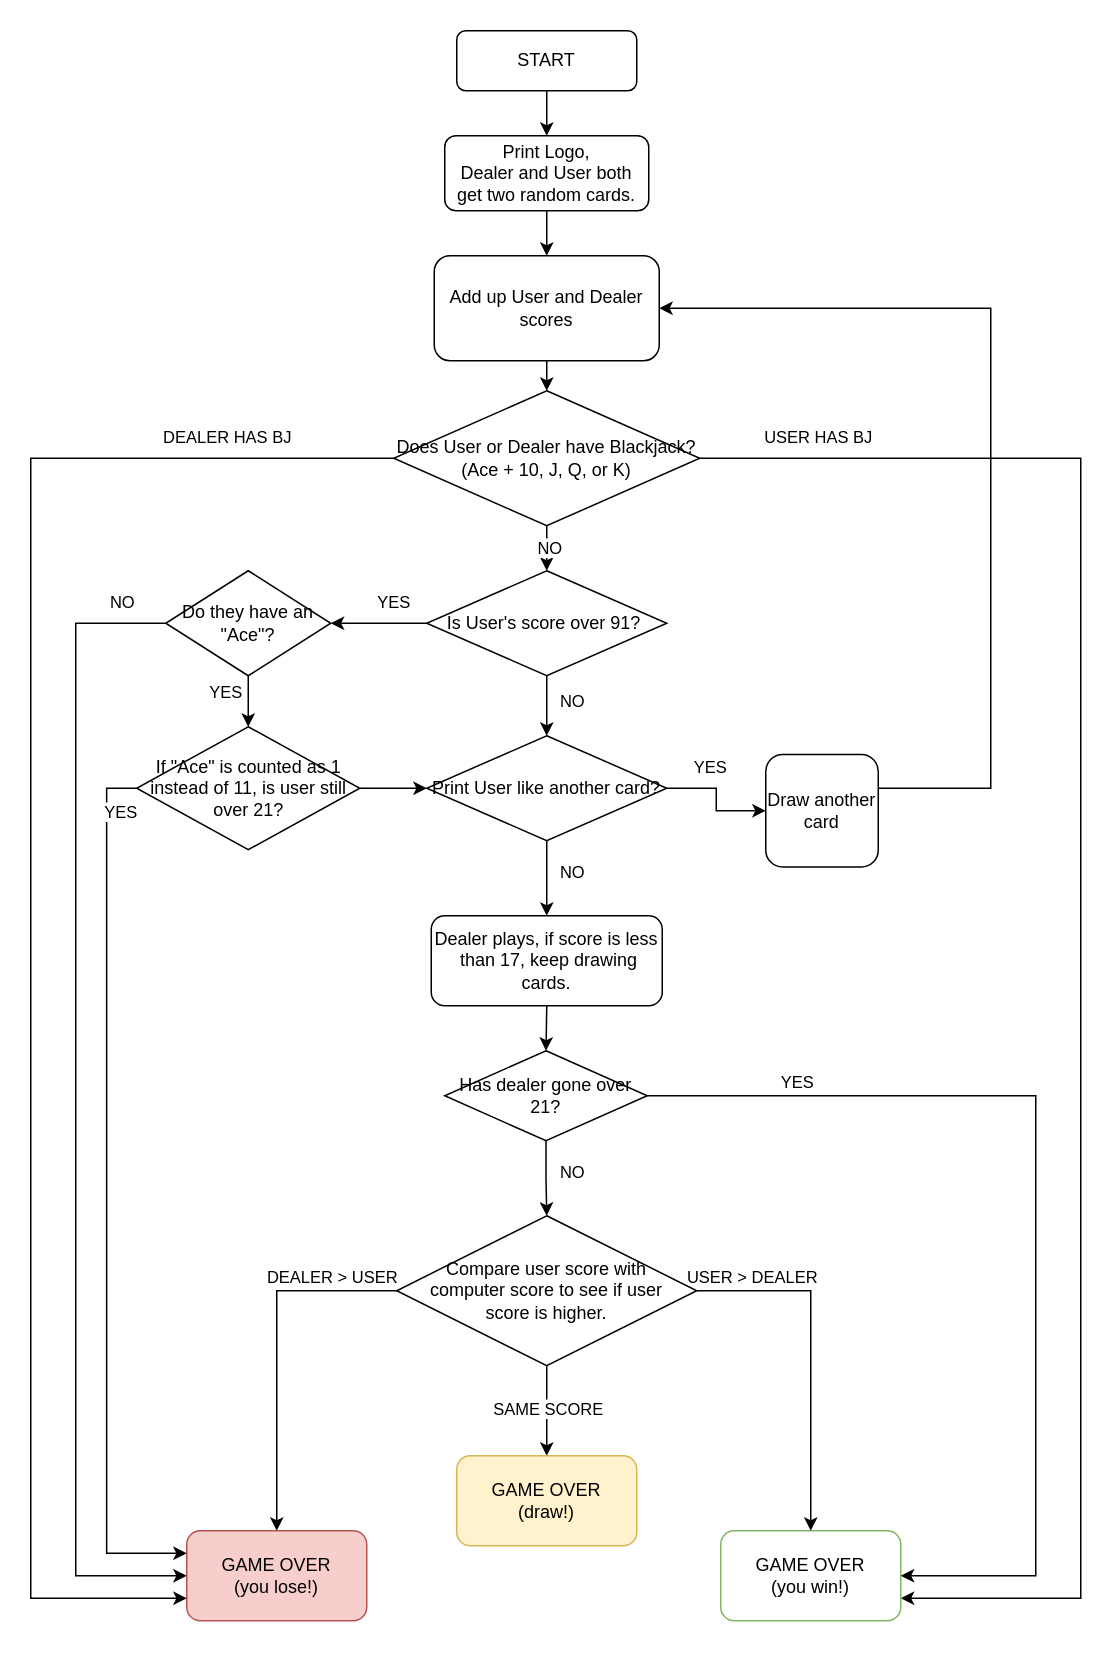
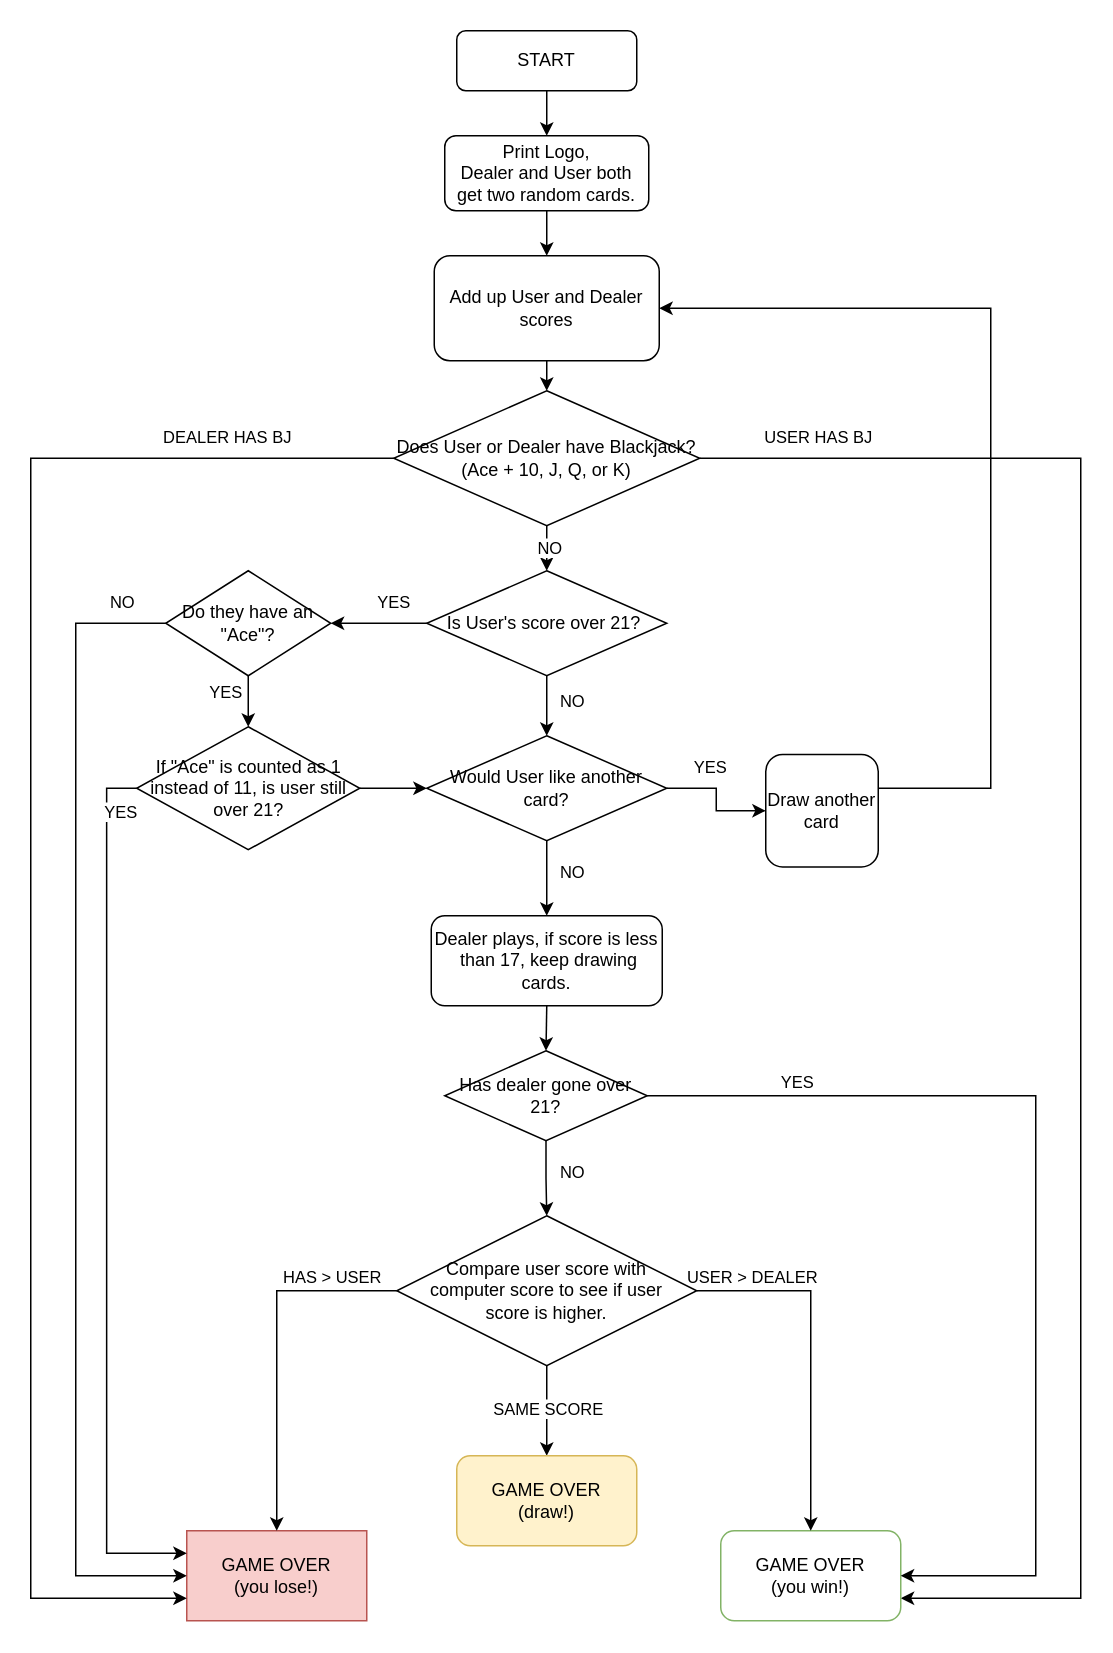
node "Is User's score over 91?": label "Is User's score over 91?" -> "Is User's score over 21?"
node "Print User like another card?": label "Print User like another card?" -> "Would User like another card?"
node "DEALER > USER": label "DEALER > USER" -> "HAS > USER"
node "GAME OVER (you lose!)": shape rounded rectangle -> rectangle
